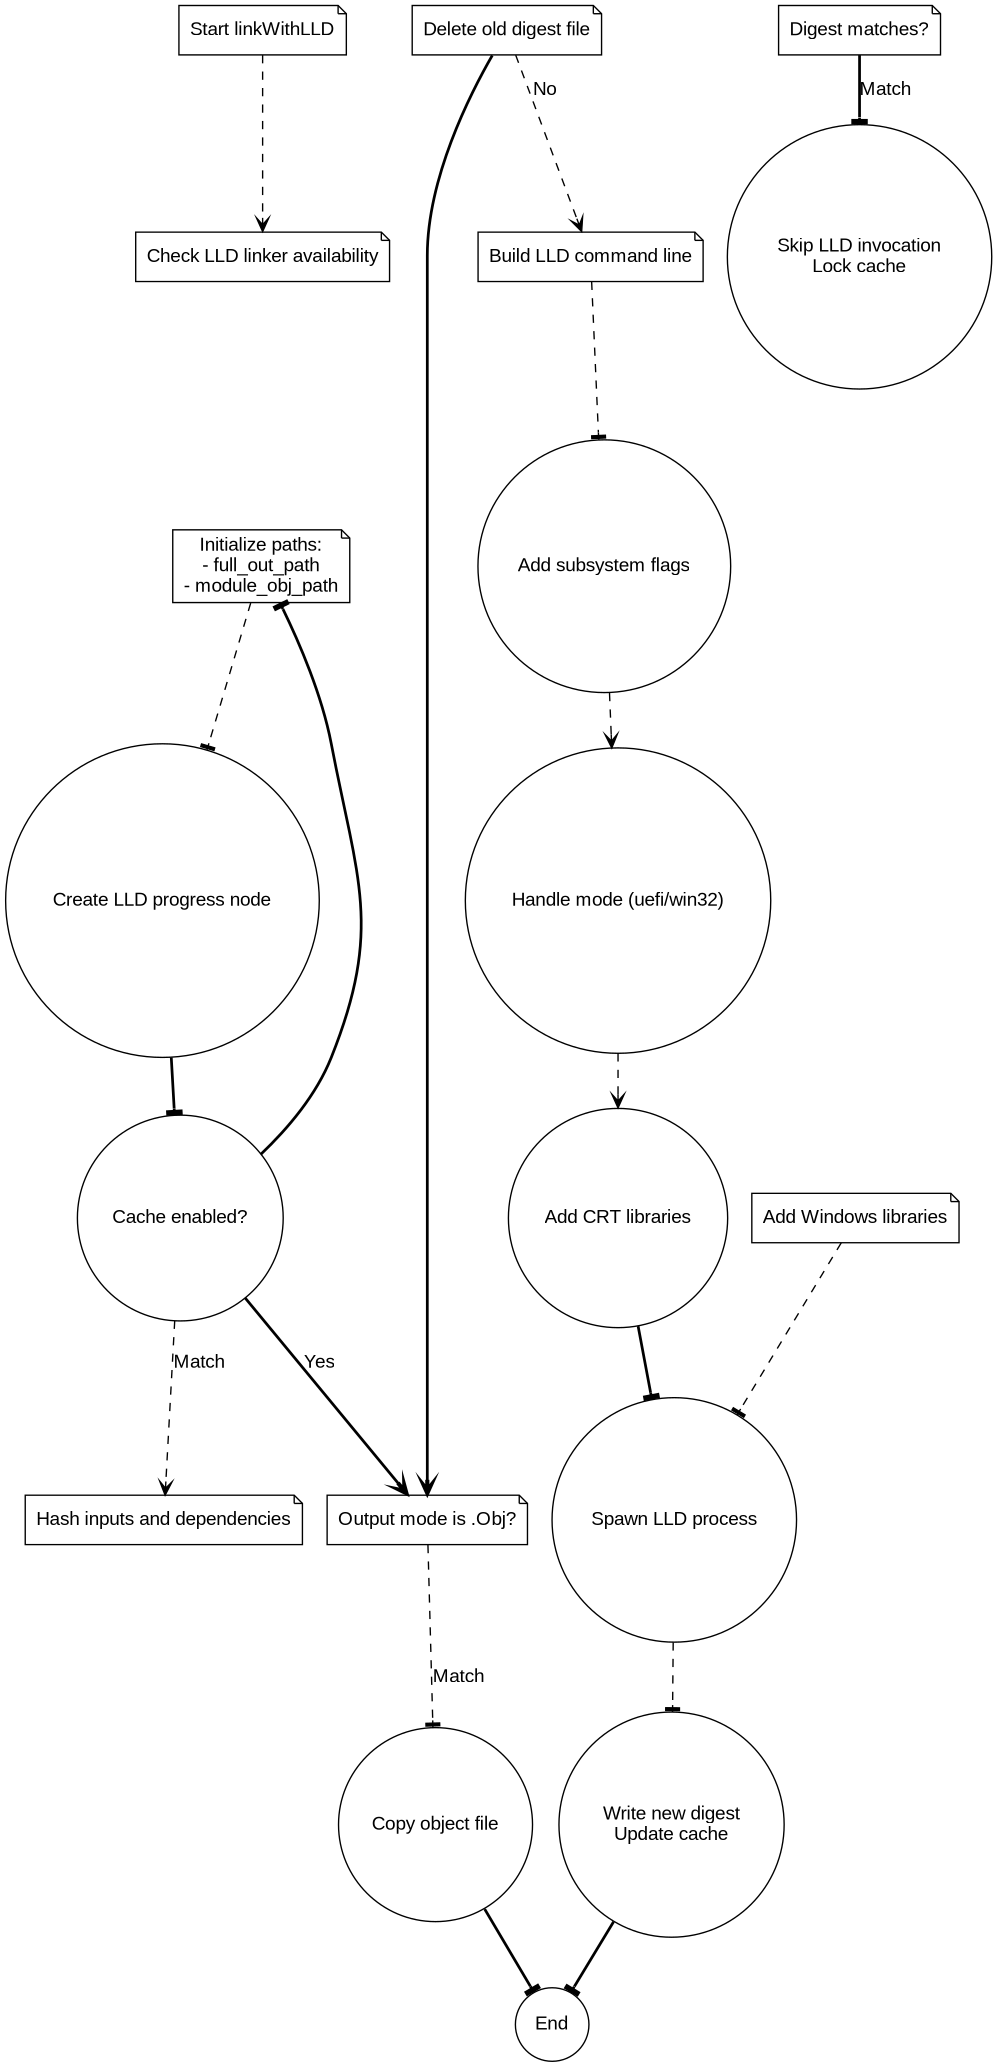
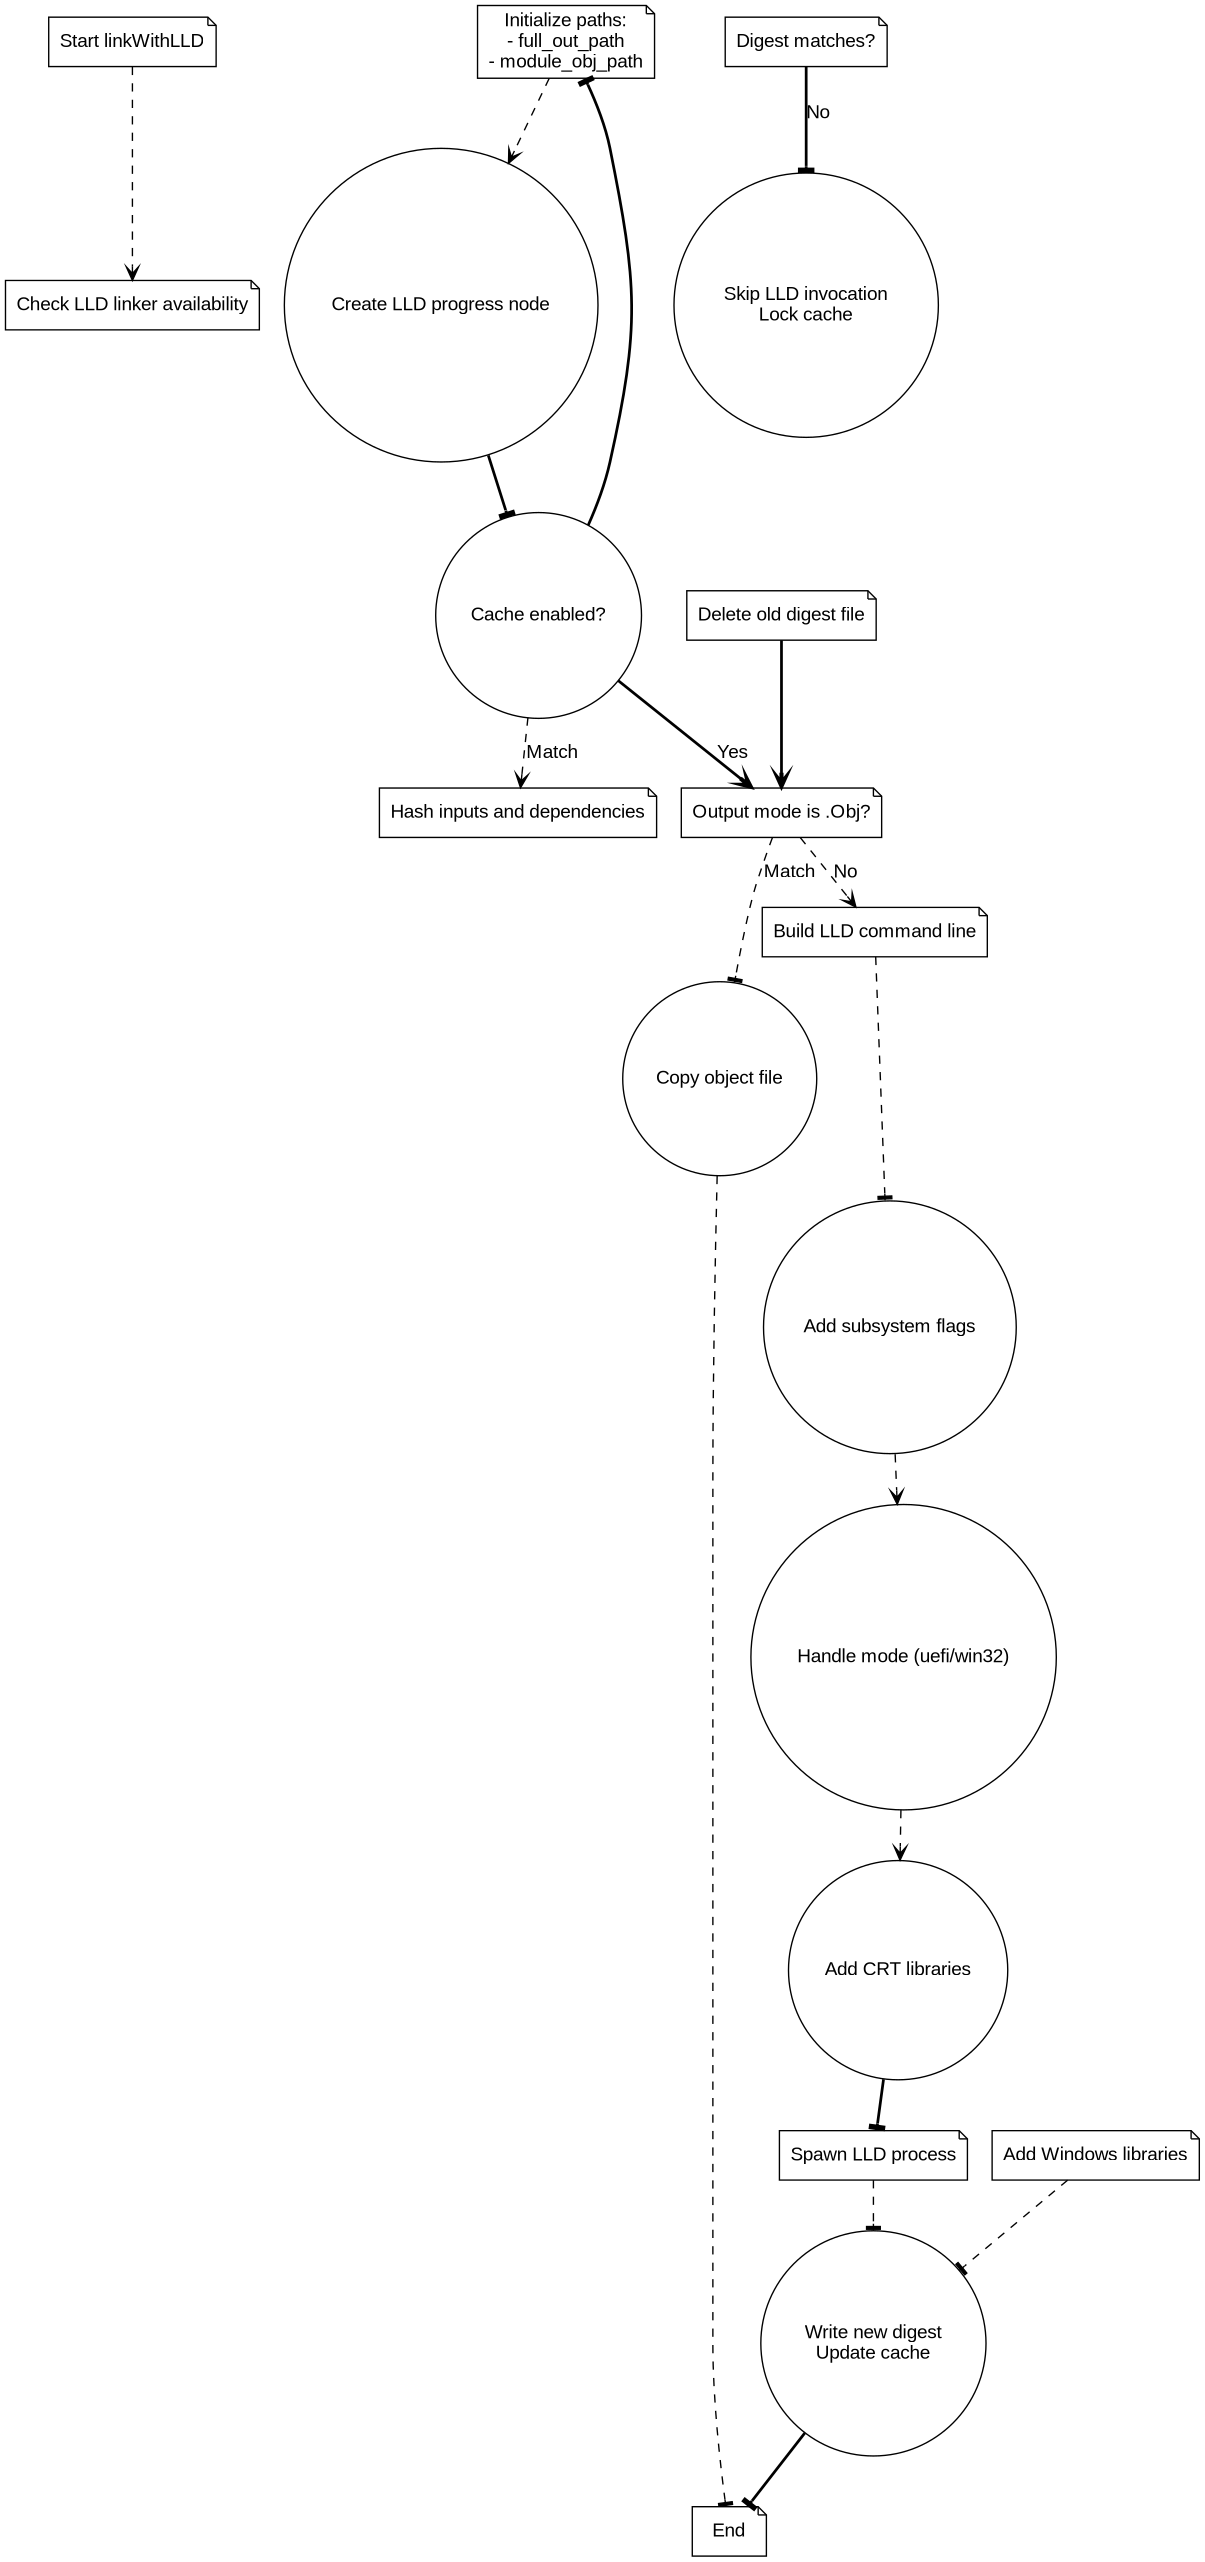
edge "Digest matches?" -> "Skip LLD invocation Lock cache": label "Match" -> "No"
edge "Delete old digest file" -> "Build LLD command line": now "Output mode is .Obj?" -> "Build LLD command line"
edge "Initialize paths: - full_out_path - module_obj_path" -> "Create LLD progress node": arrowhead tee -> vee
edge "Add Windows libraries" -> "Spawn LLD process": now "Add Windows libraries" -> "Write new digest Update cache"
node "Spawn LLD process": shape circle -> note
edge "Copy object file" -> "End": style bold -> dashed
node "End": shape circle -> note
